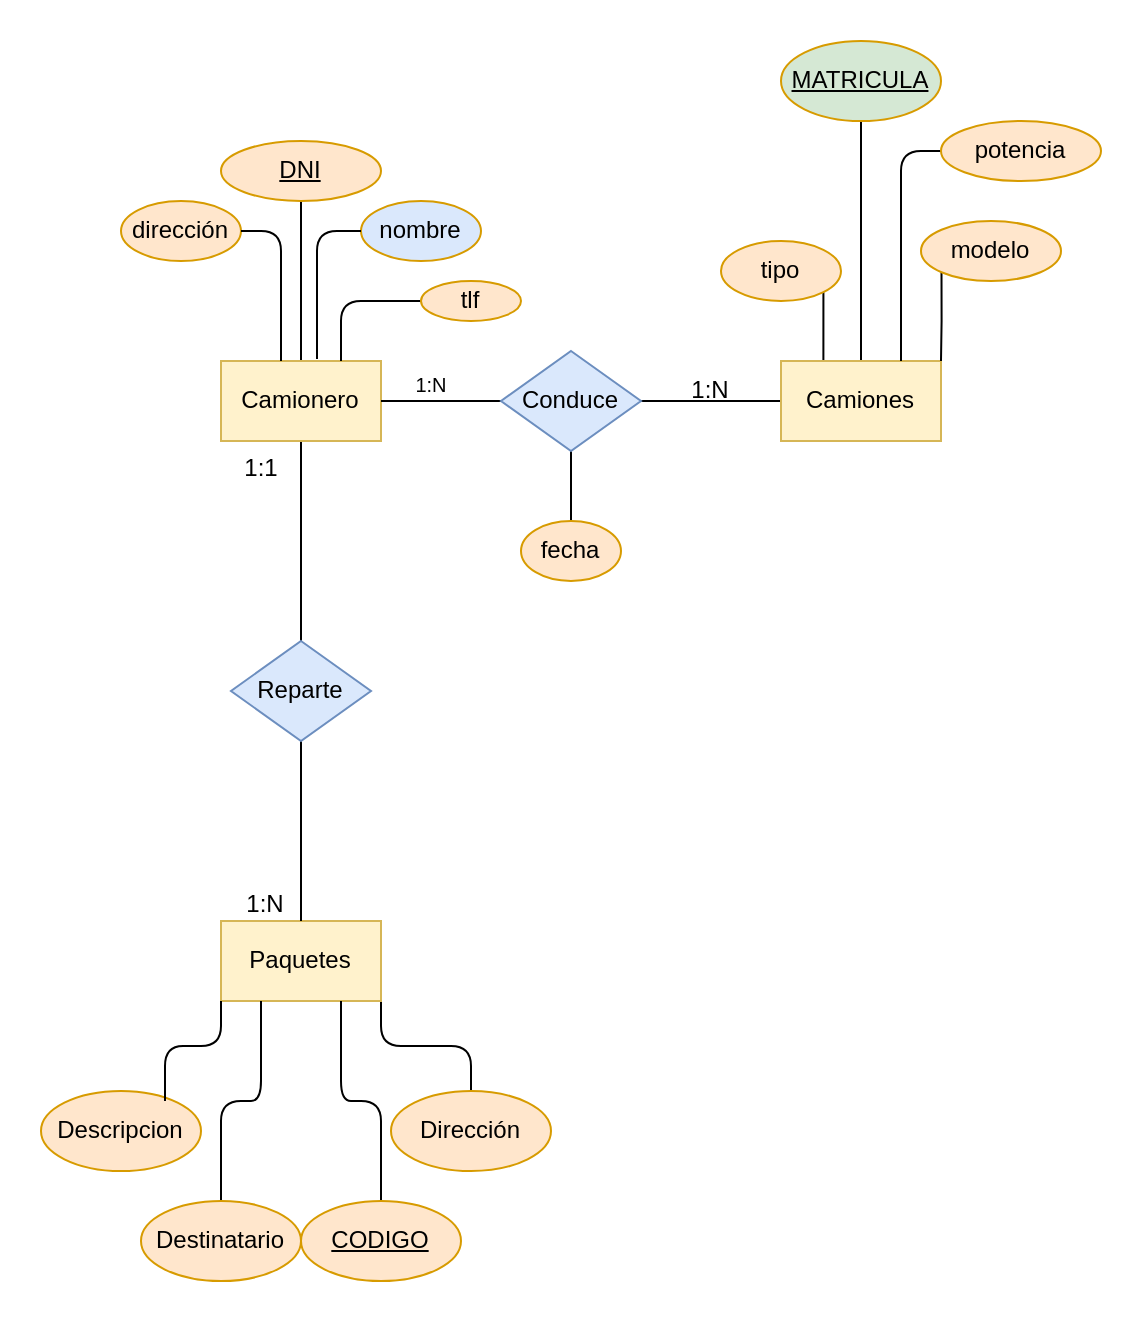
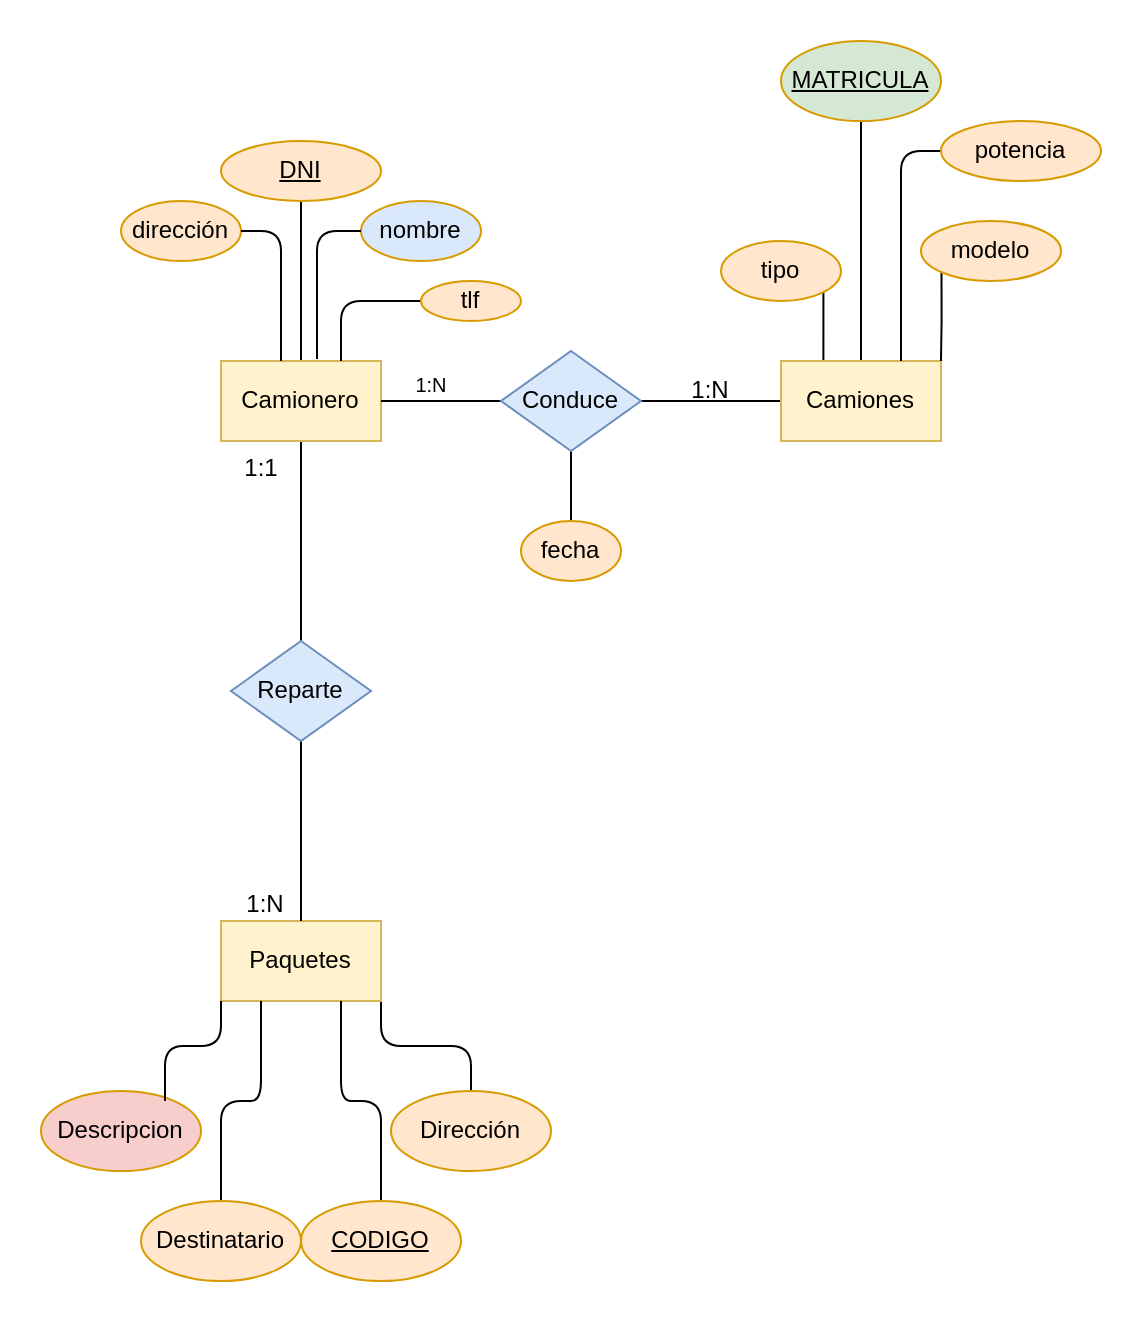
node "Descripcion": fillcolor #ffe6cc -> #f8cecc
